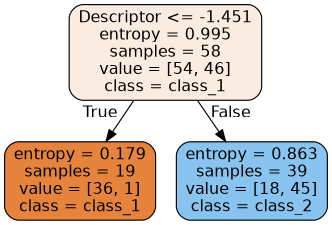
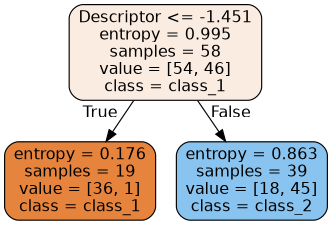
node "entropy = 0.179 samples = 19 value = [36, 1] class = class_1": label "entropy = 0.179 samples = 19 value = [36, 1] class = class_1" -> "entropy = 0.176 samples = 19 value = [36, 1] class = class_1"
